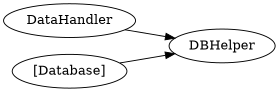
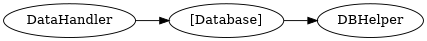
edge "DataHandler" -> "DBHelper": now "DataHandler" -> "[Database]"
